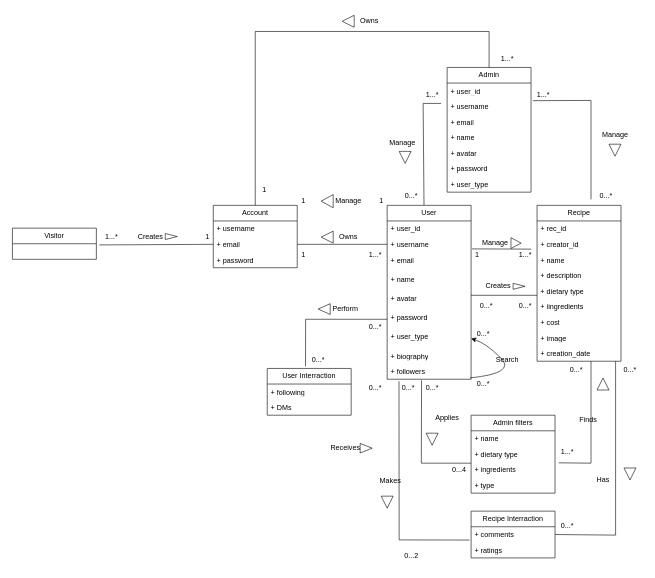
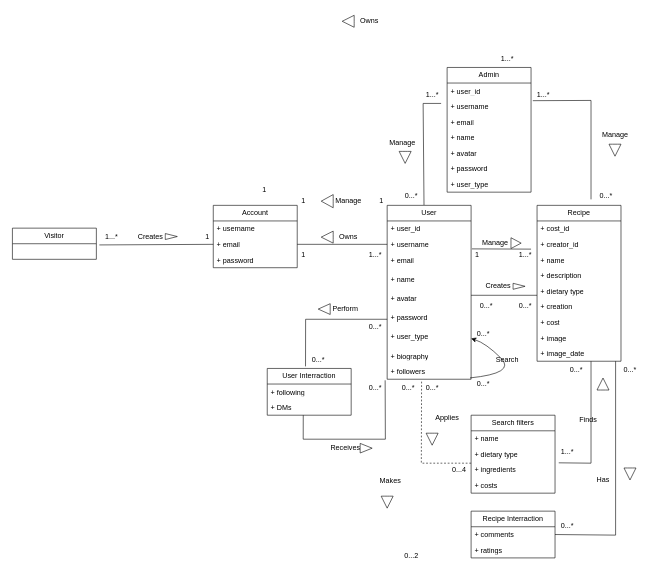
edge "Admin" -- "Account": removed
node "+ rec_id": label "+ rec_id" -> "+ cost_id"
node "+ iingredients": label "+ iingredients" -> "+ creation"
node "+ creation_date": label "+ creation_date" -> "+ image_date"
node "Admin filters": label "Admin filters" -> "Search filters"
edge "+ followers" -- "+ DMs": added
edge "+ followers" -- "+ ingredients": style solid -> dashed
node "+ type": label "+ type" -> "+ costs"
edge "+ followers" -- "+ comments": removed
